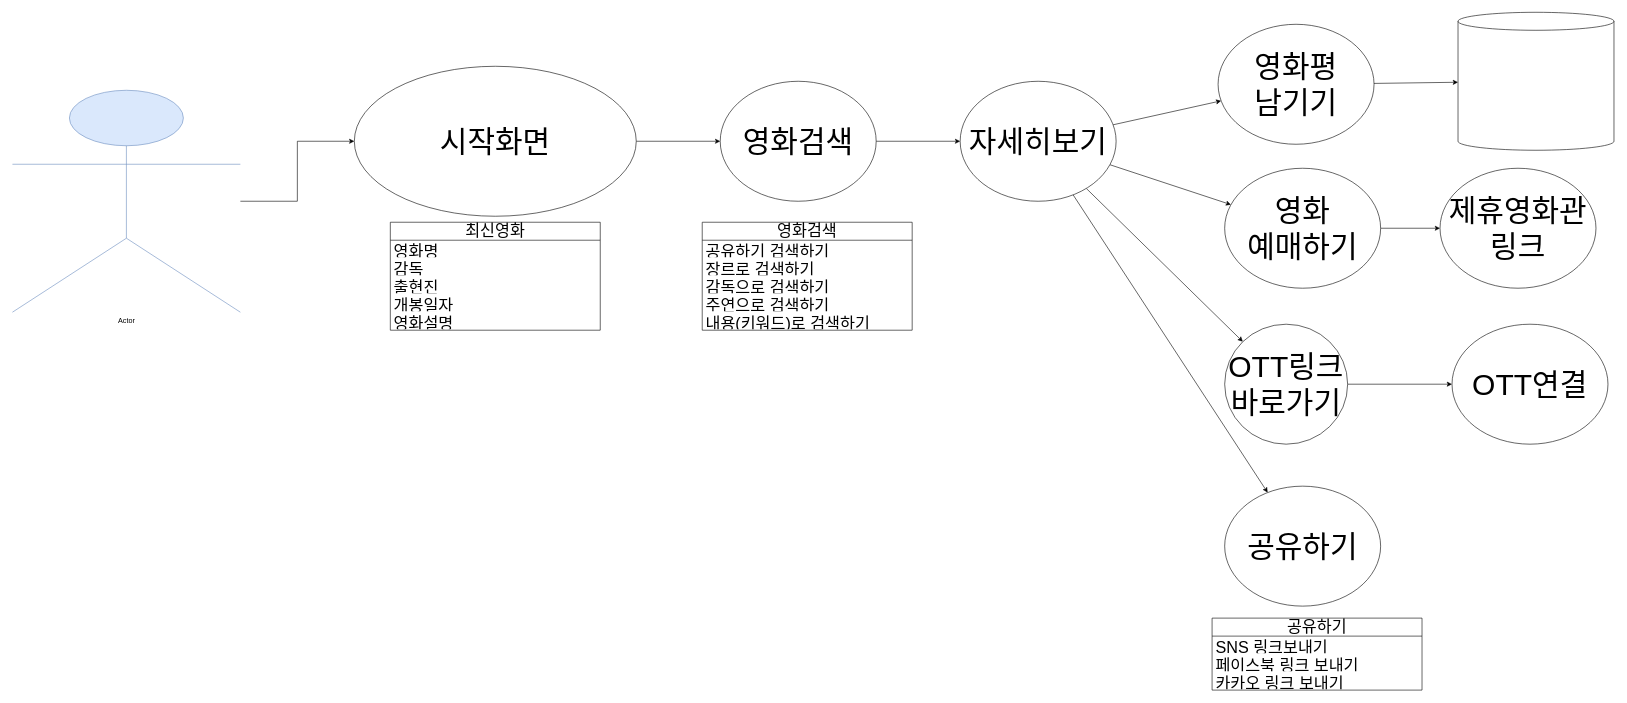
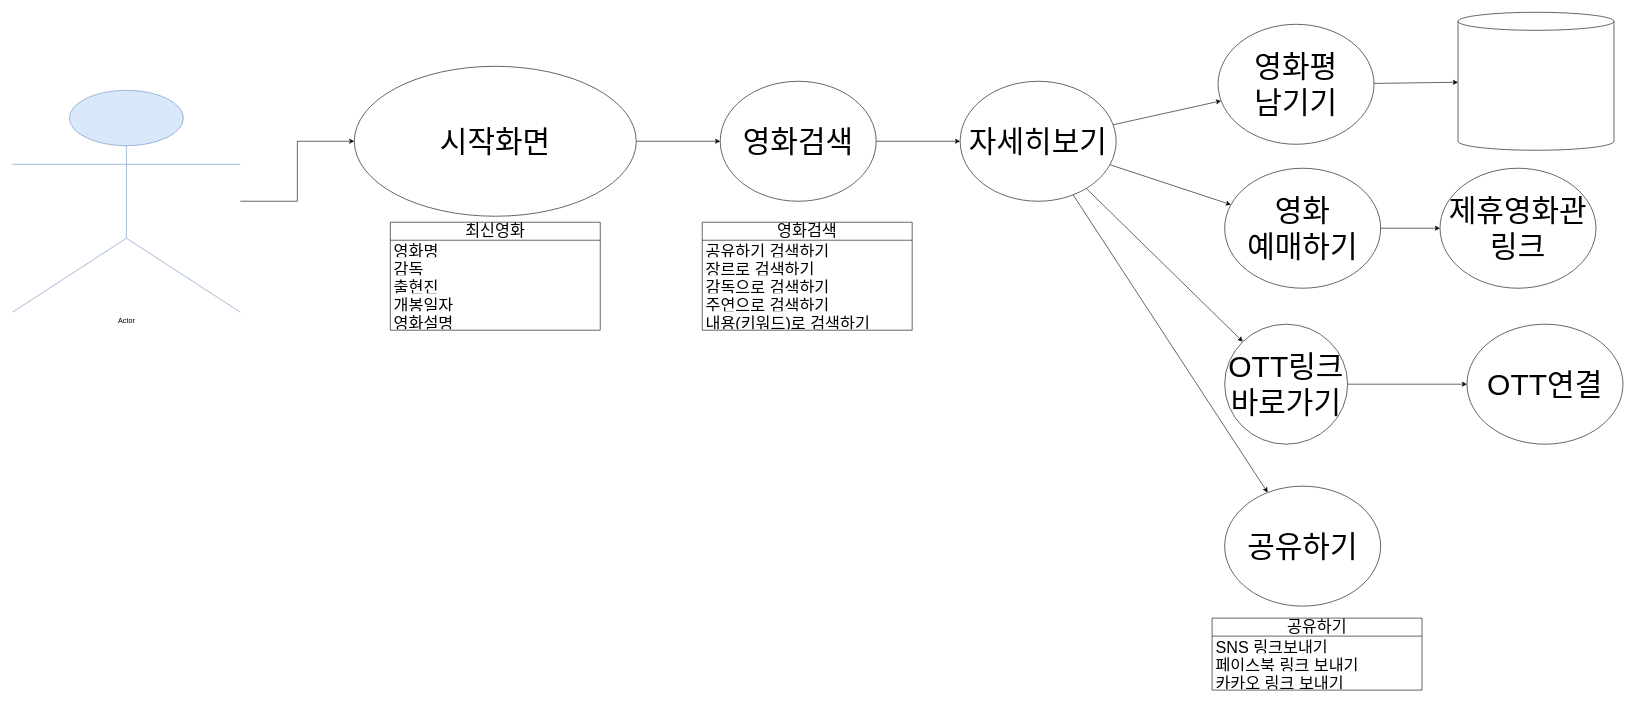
node "OTT연결": moved (1530, 384) -> (1545, 384)
